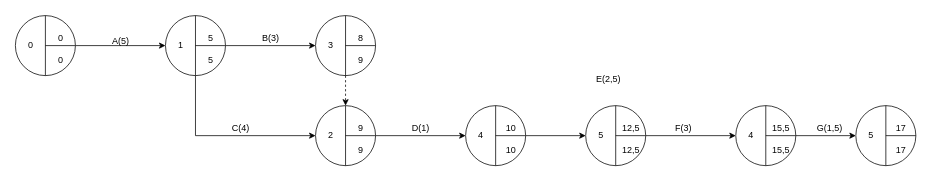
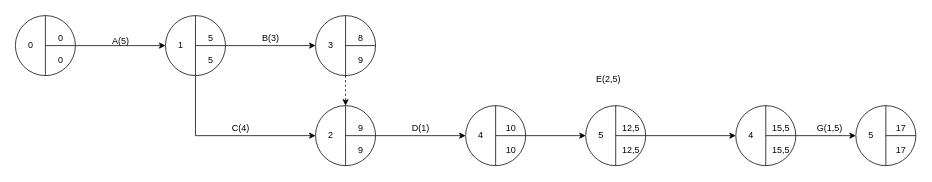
node "F(3)": removed
